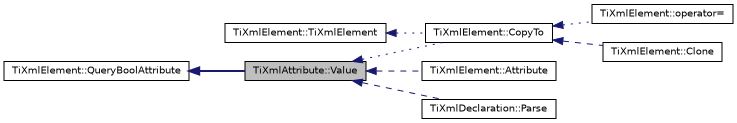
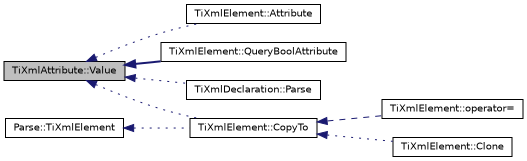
edge "TiXmlElement::operator=" -> "TiXmlElement::CopyTo": style dotted -> dashed
node "TiXmlElement::TiXmlElement": label "TiXmlElement::TiXmlElement" -> "Parse::TiXmlElement"
edge "TiXmlElement::Clone" -> "TiXmlElement::CopyTo": style dashed -> dotted
edge "TiXmlAttribute::Value" -> "TiXmlElement::QueryBoolAttribute": reversed
edge "TiXmlElement::Attribute" -> "TiXmlAttribute::Value": style dashed -> dotted
edge "TiXmlDeclaration::Parse" -> "TiXmlAttribute::Value": style dashed -> dotted
